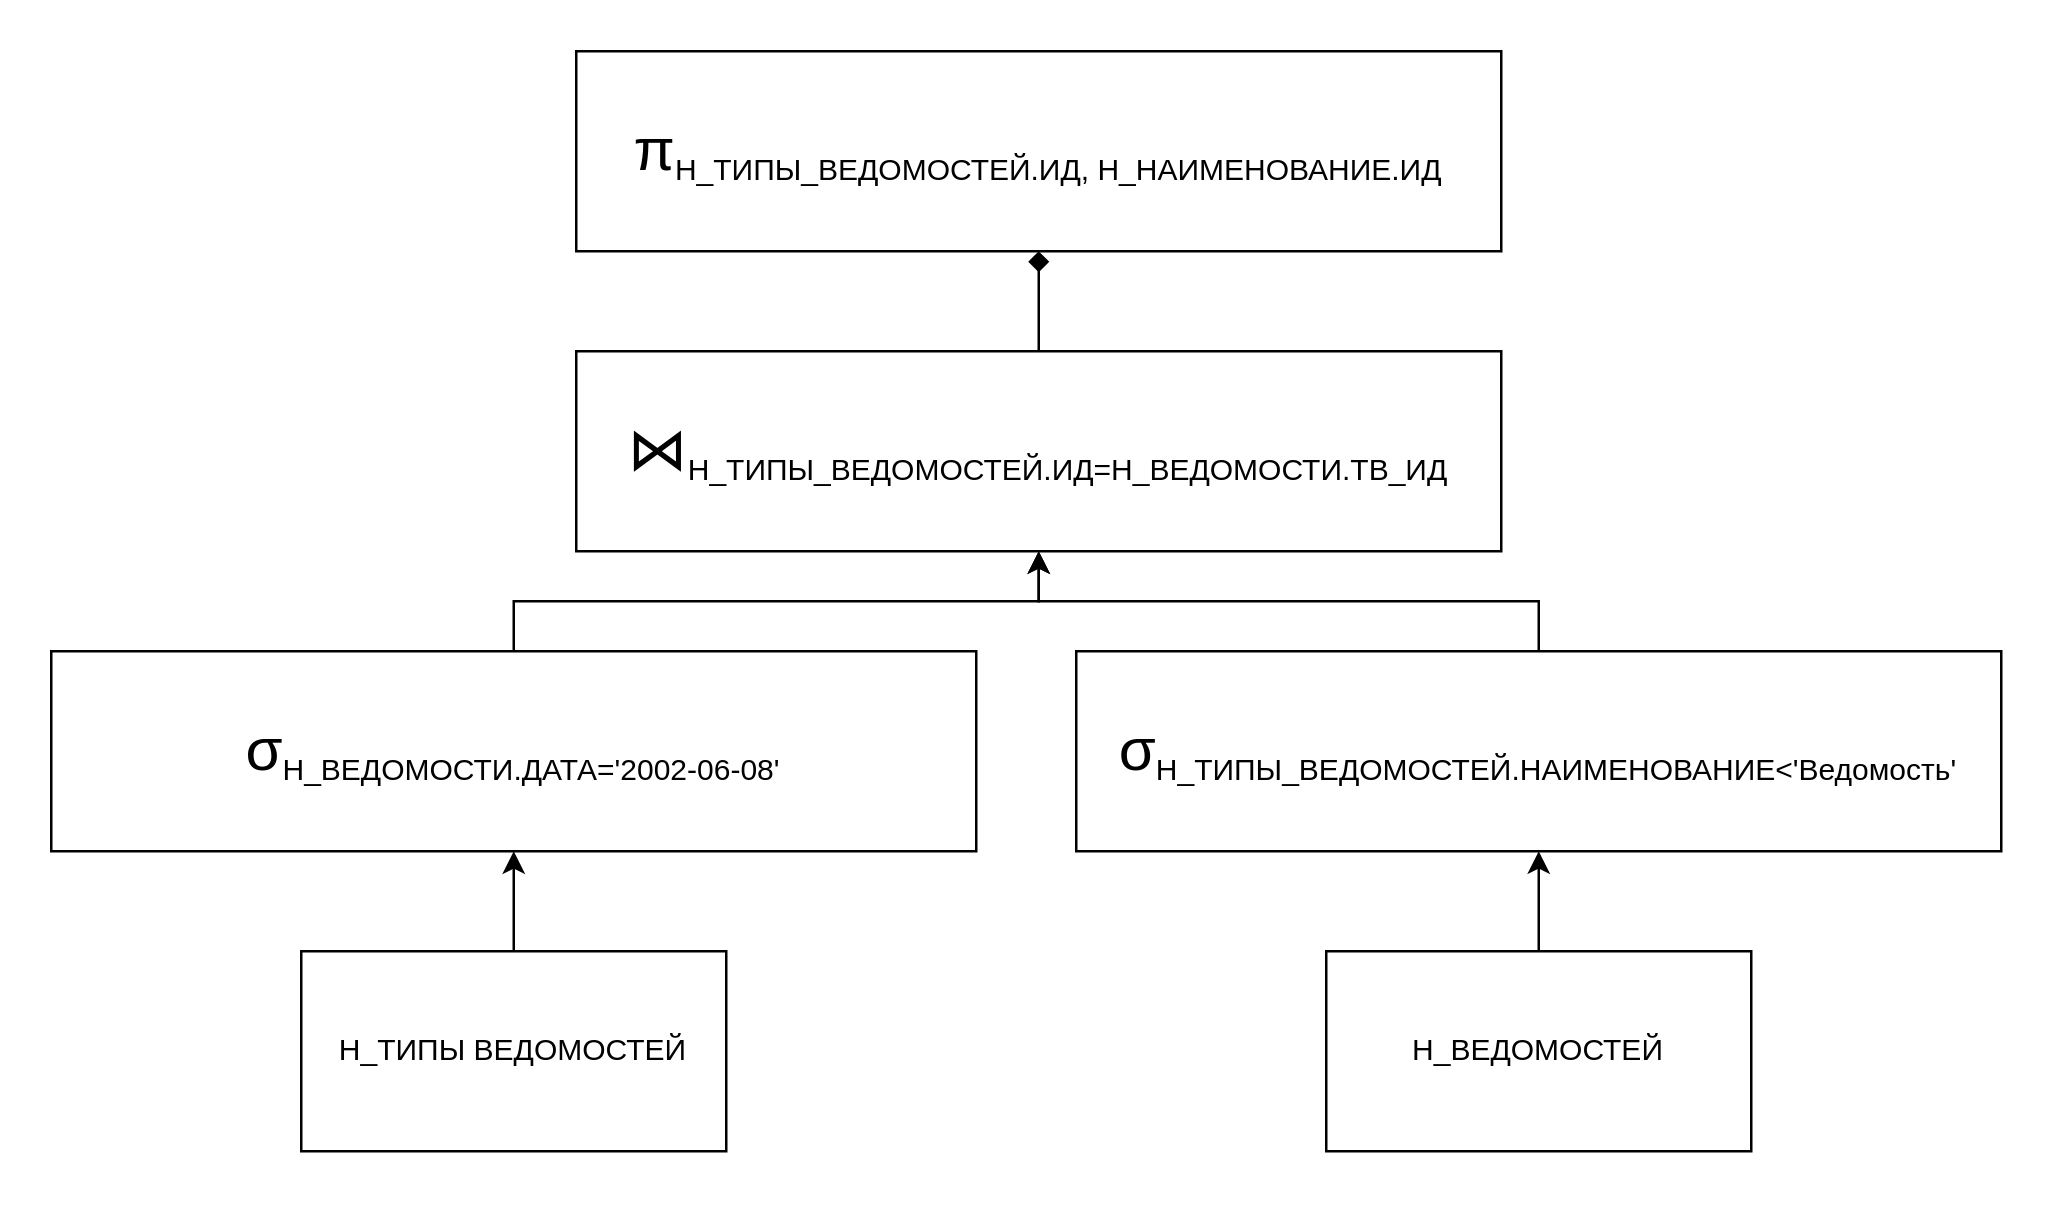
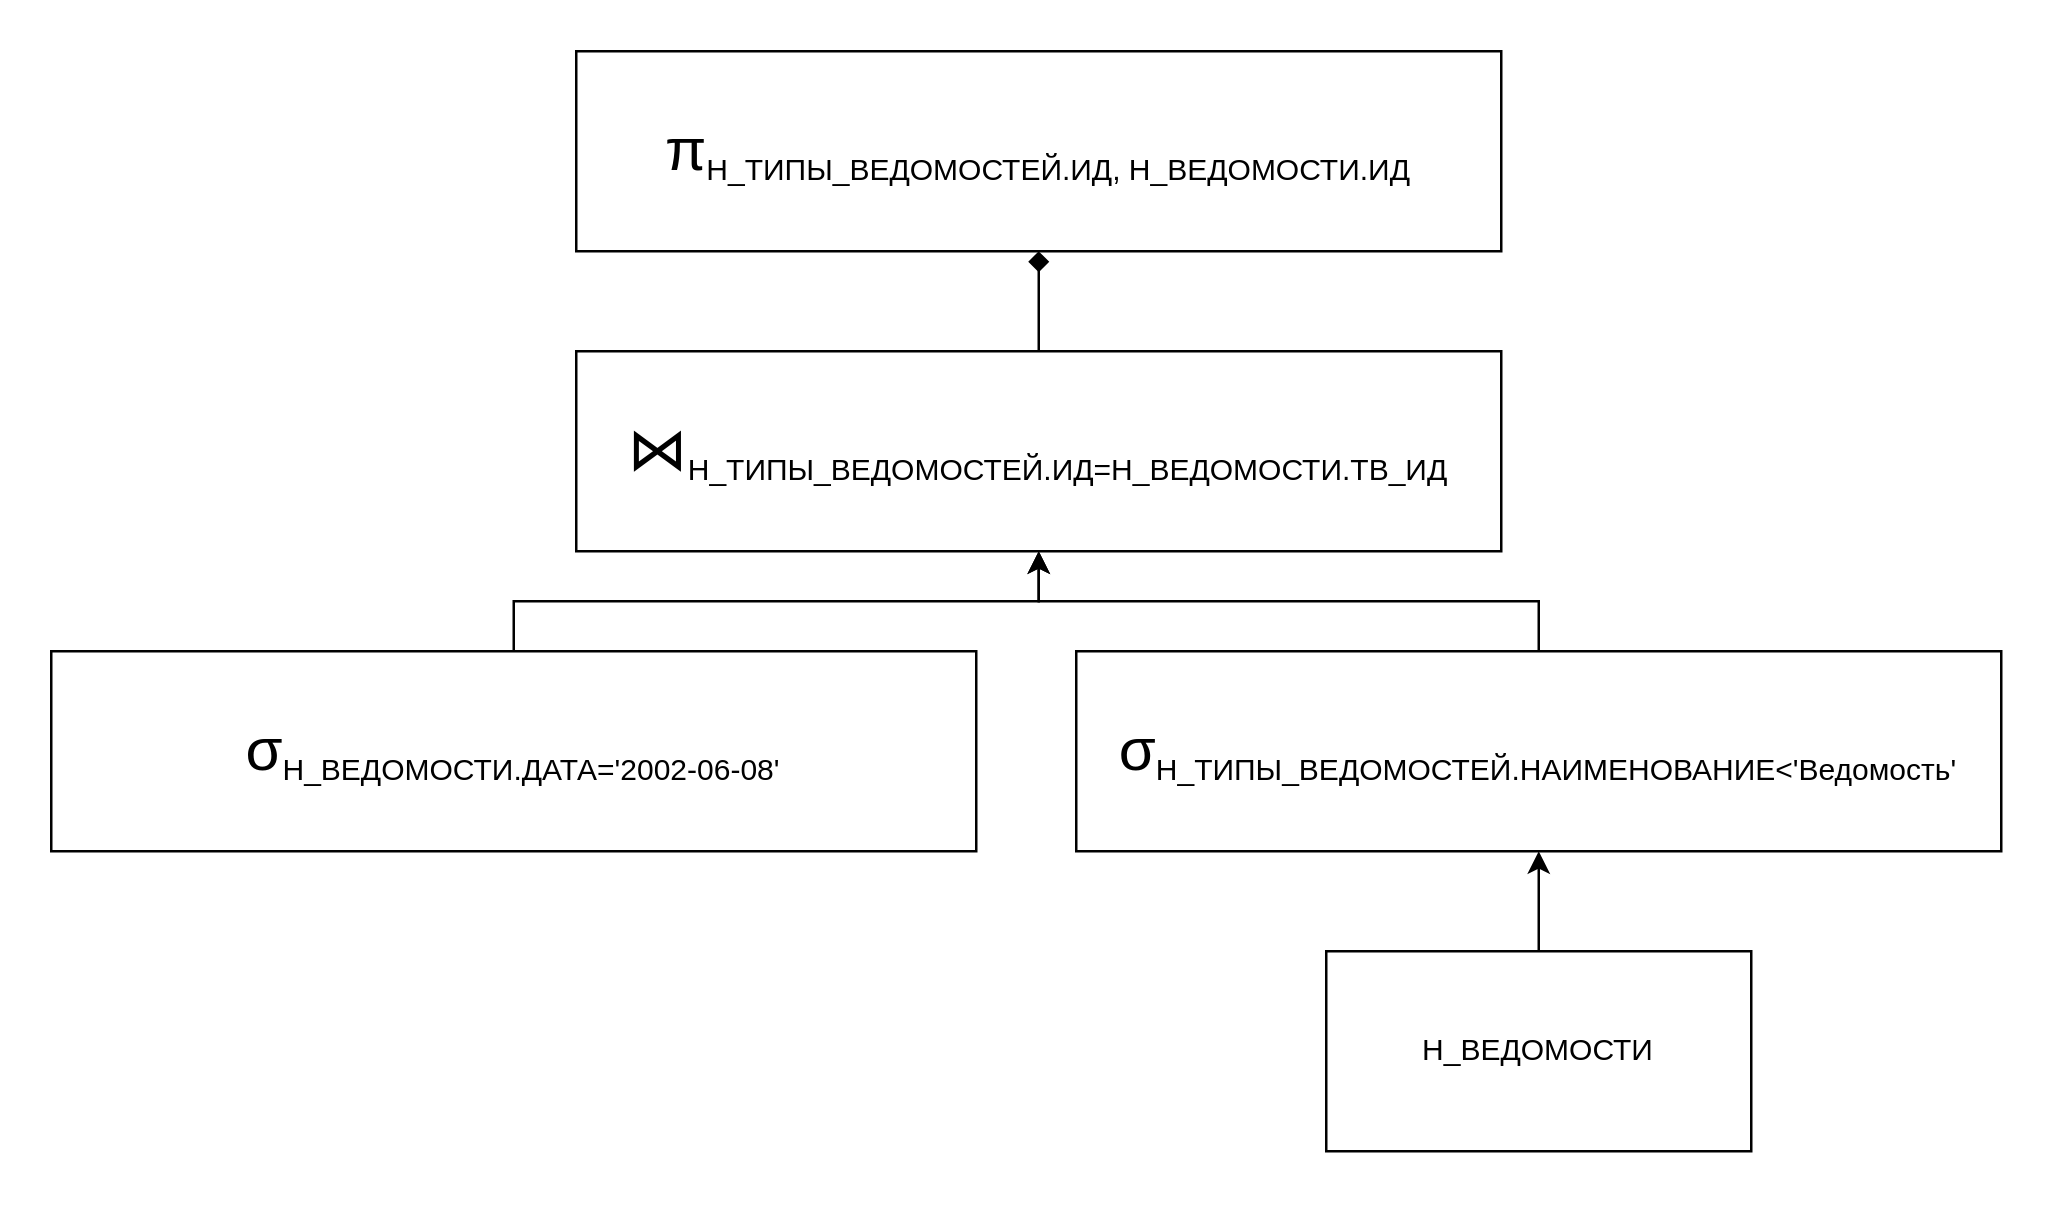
node "πН_ТИПЫ_ВЕДОМОСТЕЙ.ИД, Н_НАИМЕНОВАНИЕ.ИД": label "πН_ТИПЫ_ВЕДОМОСТЕЙ.ИД, Н_НАИМЕНОВАНИЕ.ИД" -> "πН_ТИПЫ_ВЕДОМОСТЕЙ.ИД, Н_ВЕДОМОСТИ.ИД"
edge "Н_ТИПЫ ВЕДОМОСТЕЙ" -> "σН_ВЕДОМОСТИ.ДАТА='2002-06-08'": removed
node "Н_ТИПЫ ВЕДОМОСТЕЙ": removed
node "Н_ВЕДОМОСТЕЙ": label "Н_ВЕДОМОСТЕЙ" -> "Н_ВЕДОМОСТИ"
